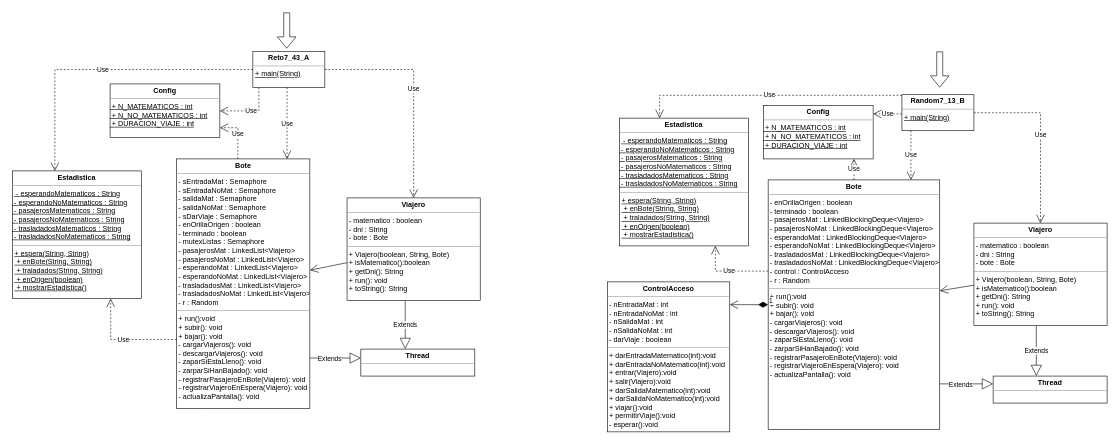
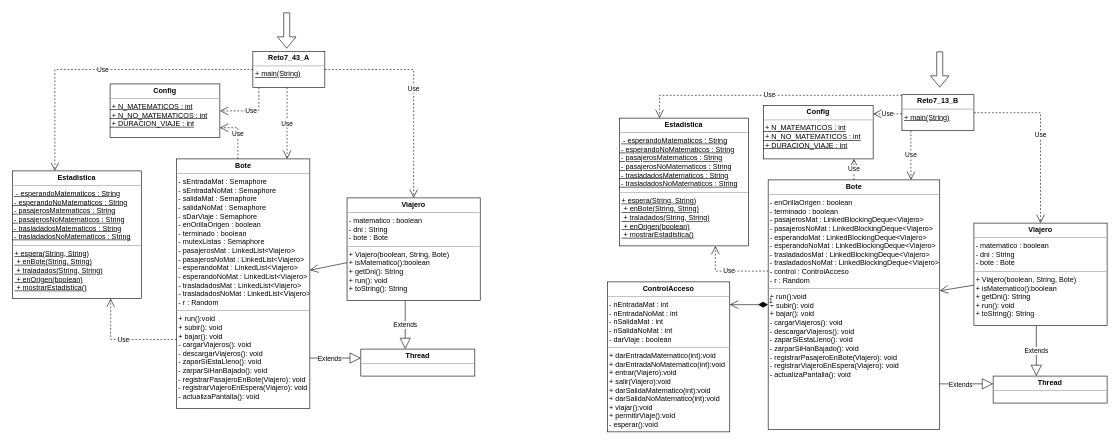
node "Random7_13_B + main(String)": label "Random7_13_B + main(String)" -> "Reto7_13_B + main(String)"
